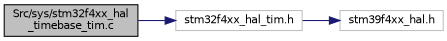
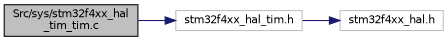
node "Src/sys/stm32f4xx_hal _timebase_tim.c": label "Src/sys/stm32f4xx_hal _timebase_tim.c" -> "Src/sys/stm32f4xx_hal _tim_tim.c"
node "stm39f4xx_hal.h": label "stm39f4xx_hal.h" -> "stm32f4xx_hal.h"
